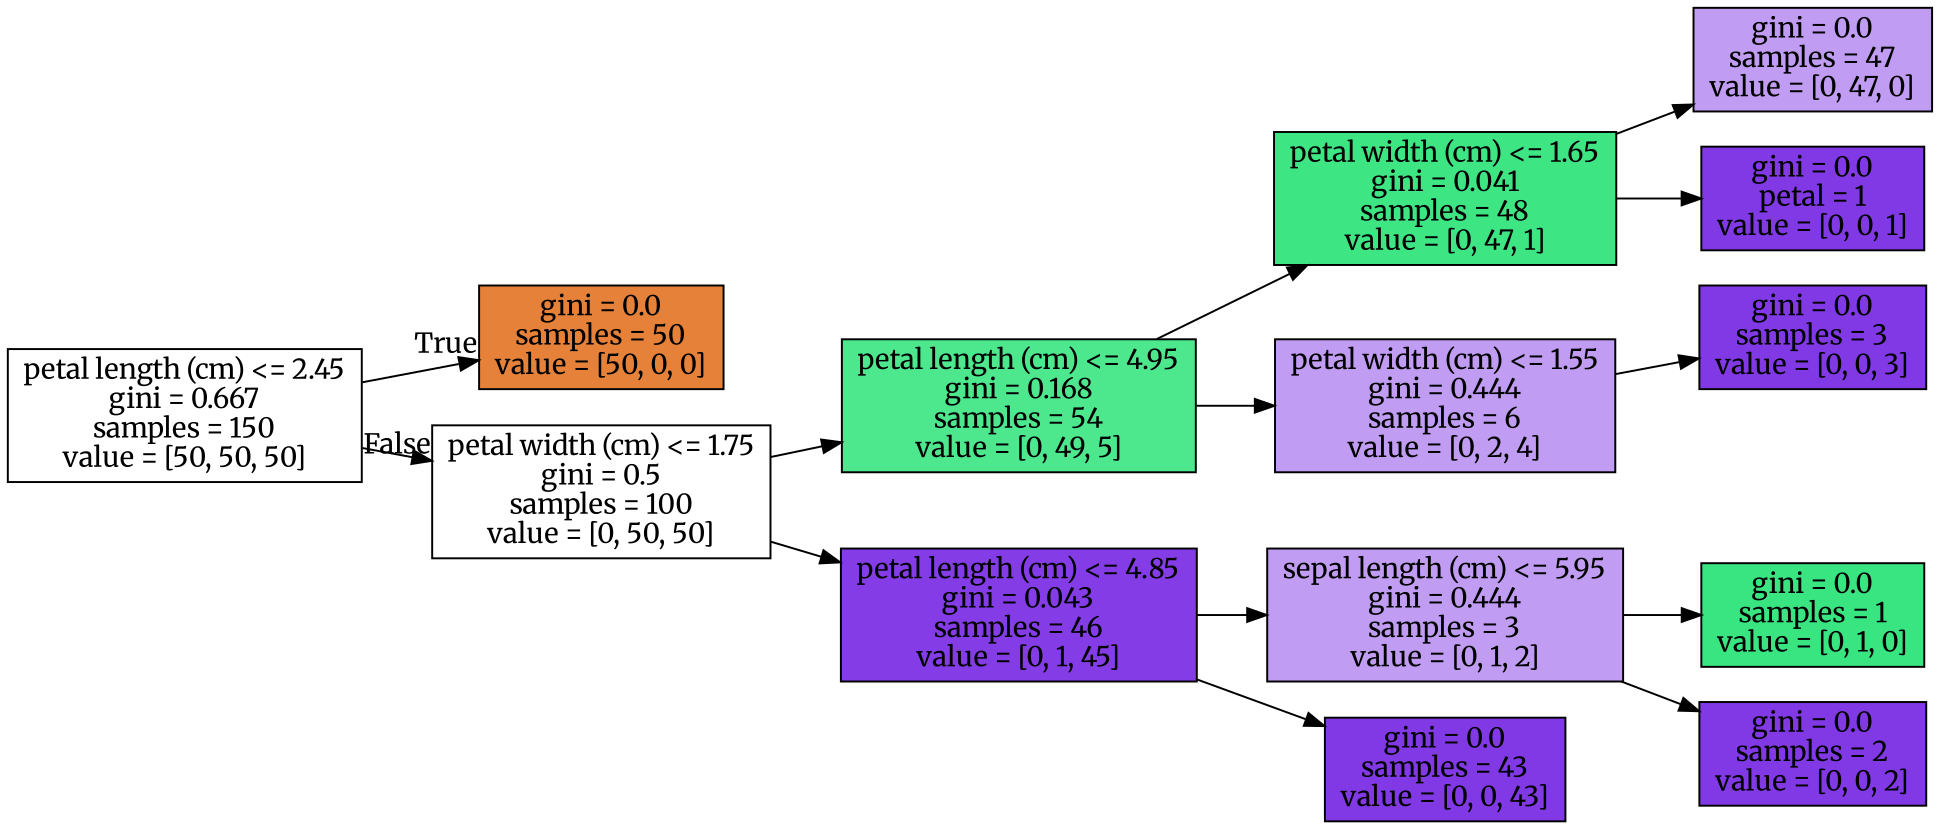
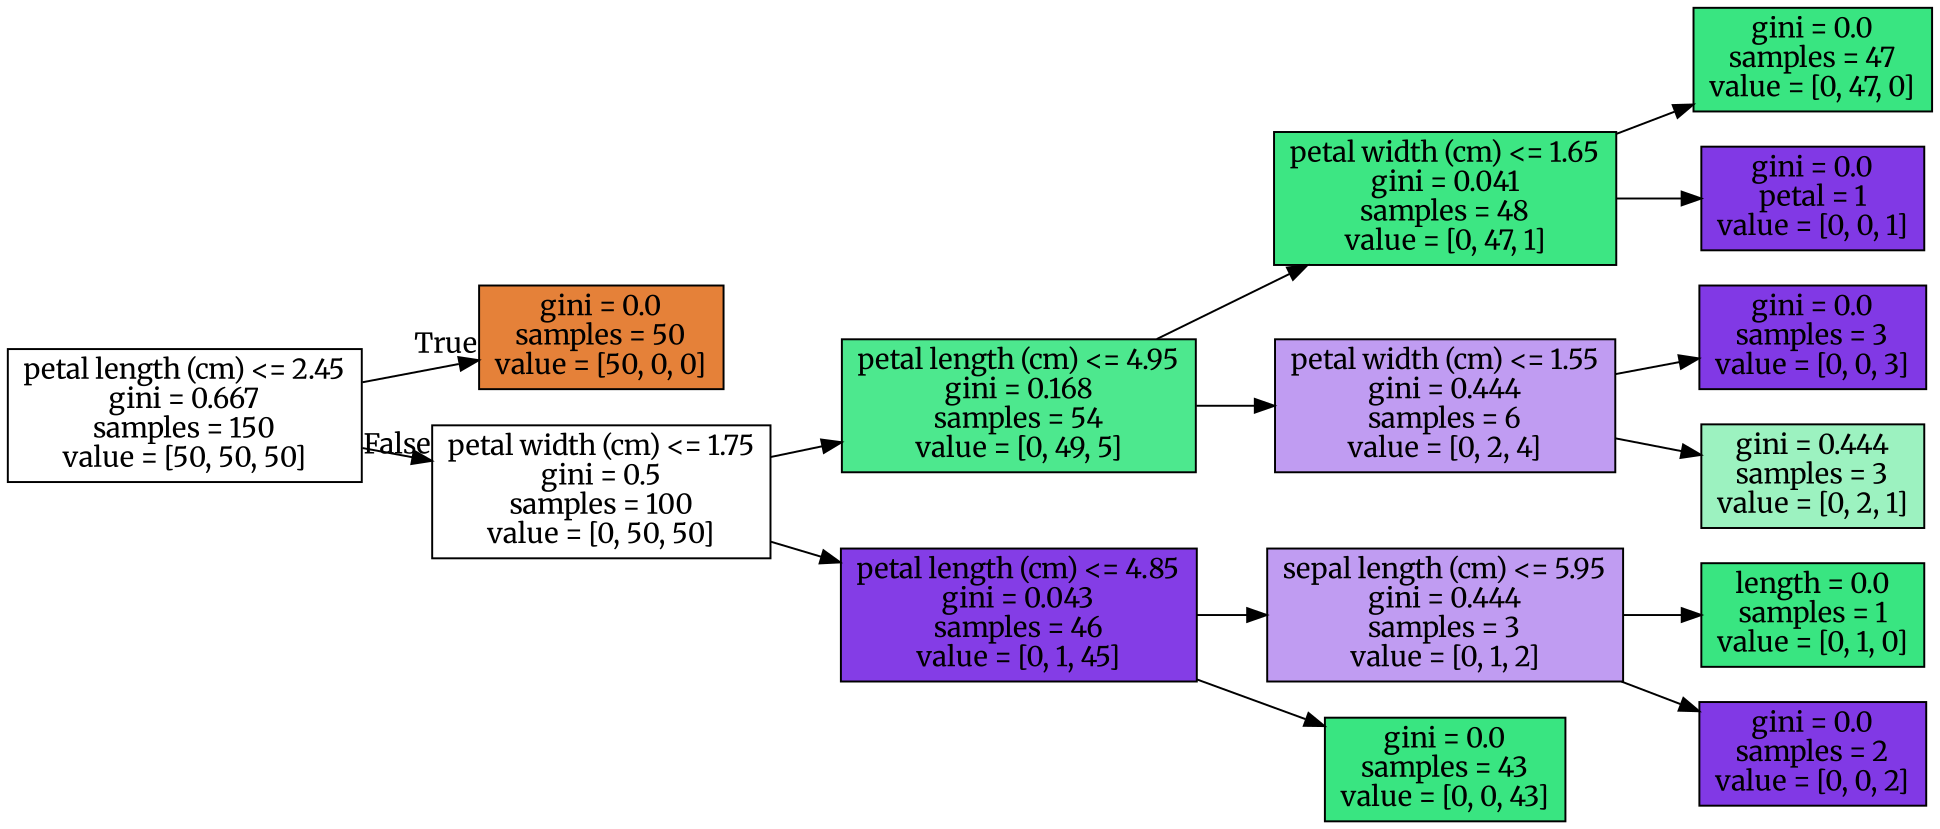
node "gini = 0.0 samples = 47 value = [0, 47, 0]": fillcolor #8139e57f -> #39e581ff
node "gini = 0.444 samples = 3 value = [0, 2, 1]": added
node "gini = 0.0 samples = 1 value = [0, 1, 0]": label "gini = 0.0 samples = 1 value = [0, 1, 0]" -> "length = 0.0 samples = 1 value = [0, 1, 0]"
node "gini = 0.0 samples = 43 value = [0, 0, 43]": fillcolor #8139e5ff -> #39e581ff
